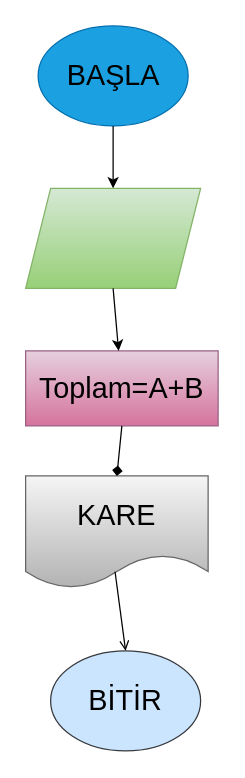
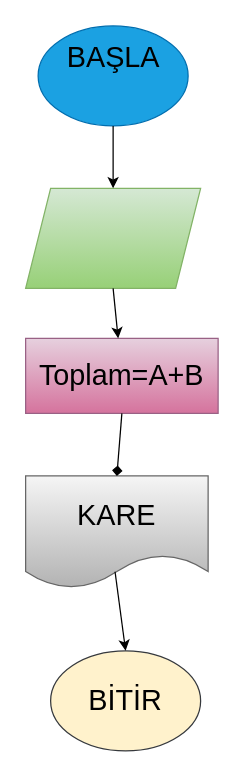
node "BAŞLA": moved (113, 76) -> (113, 57)
node "Toplam=A+B": moved (122, 388) -> (122, 376)
edge "KARE" -> "BİTİR": arrowhead open -> classic
node "BİTİR": fillcolor #cce5ff -> #fff2cc
